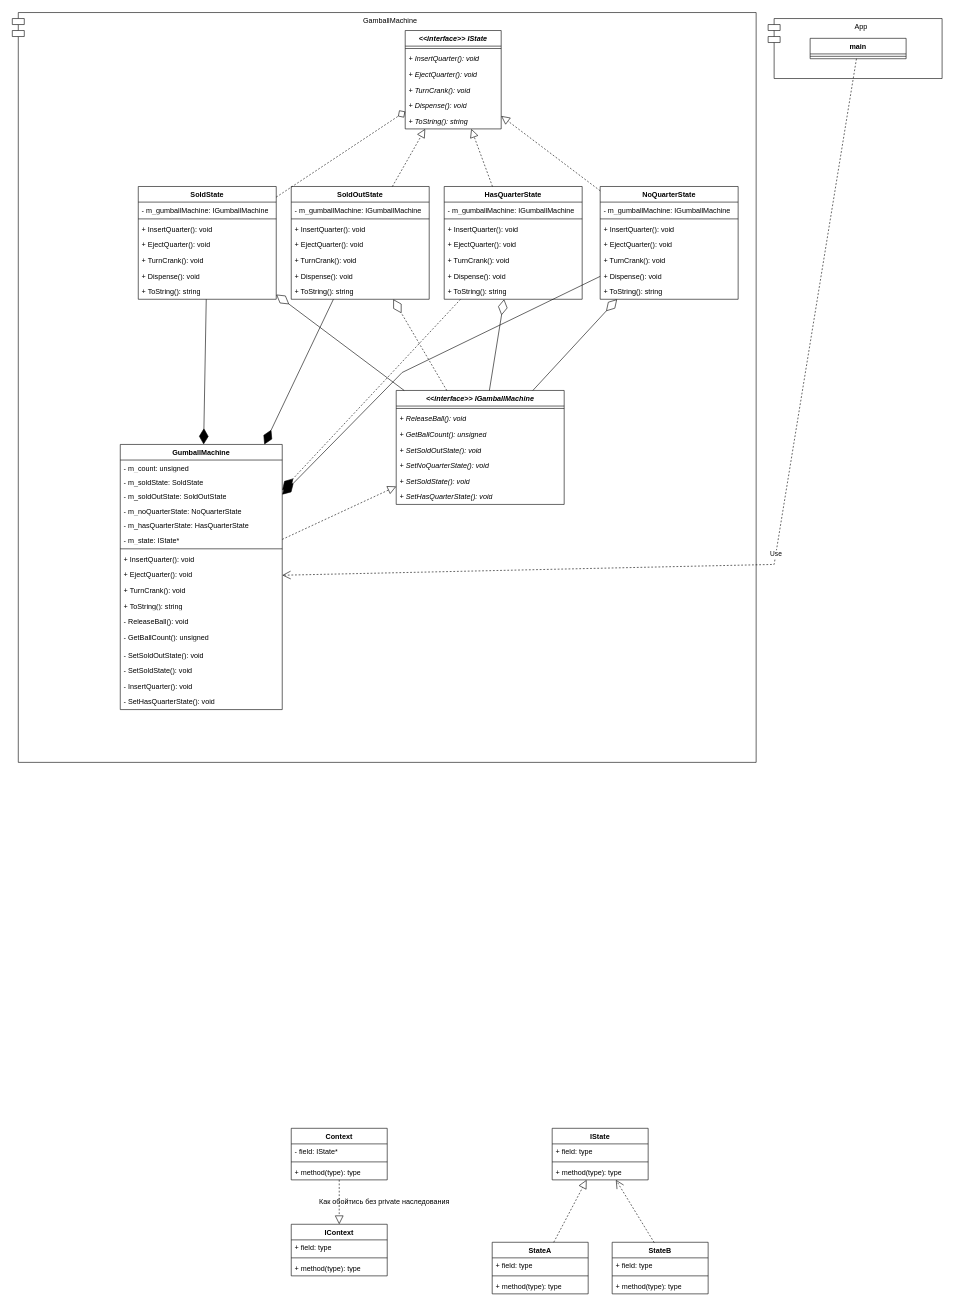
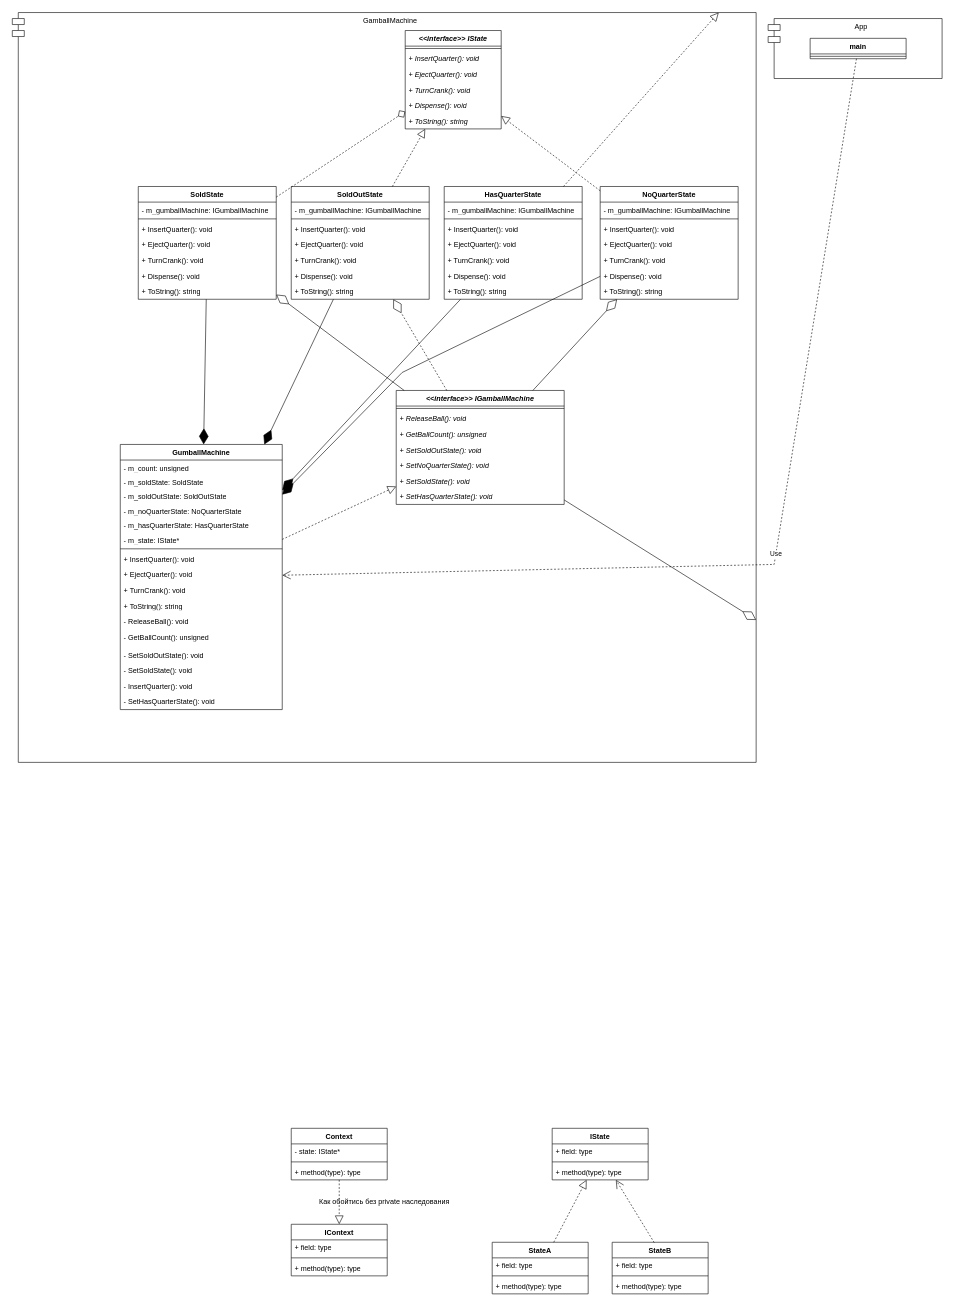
edge "HasQuarterState" -> "<<interface>> IState": now "HasQuarterState" -> "GamballMachine"
edge "<<interface>> IGamballMachine" -> "HasQuarterState": now "<<interface>> IGamballMachine" -> "GamballMachine"
edge "HasQuarterState" -> "GumballMachine": style dashed -> solid
node "- field: IState*": label "- field: IState*" -> "- state: IState*"
